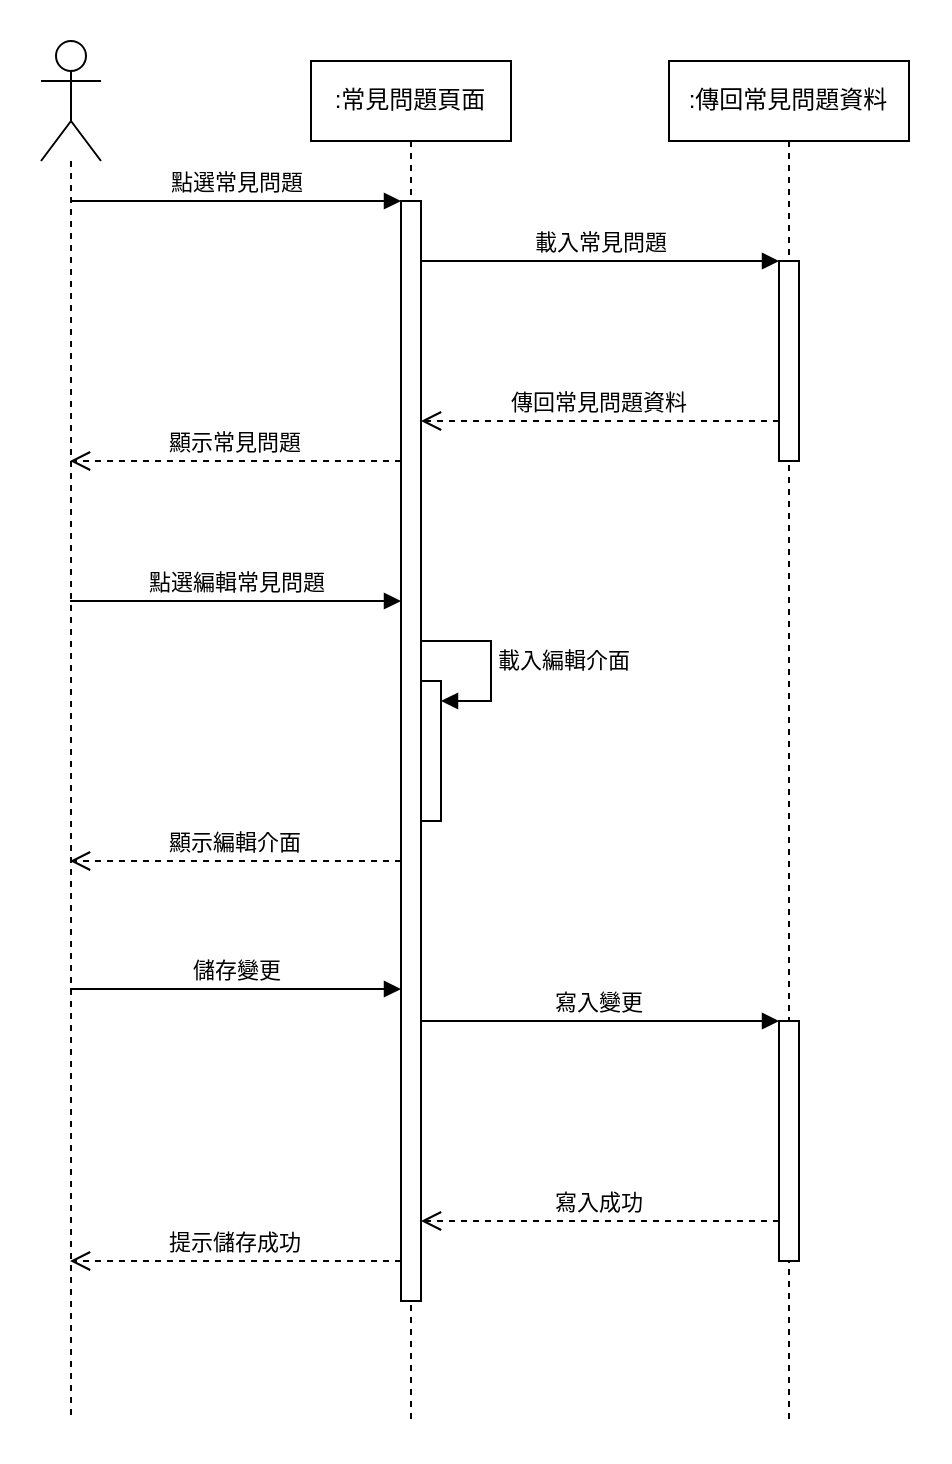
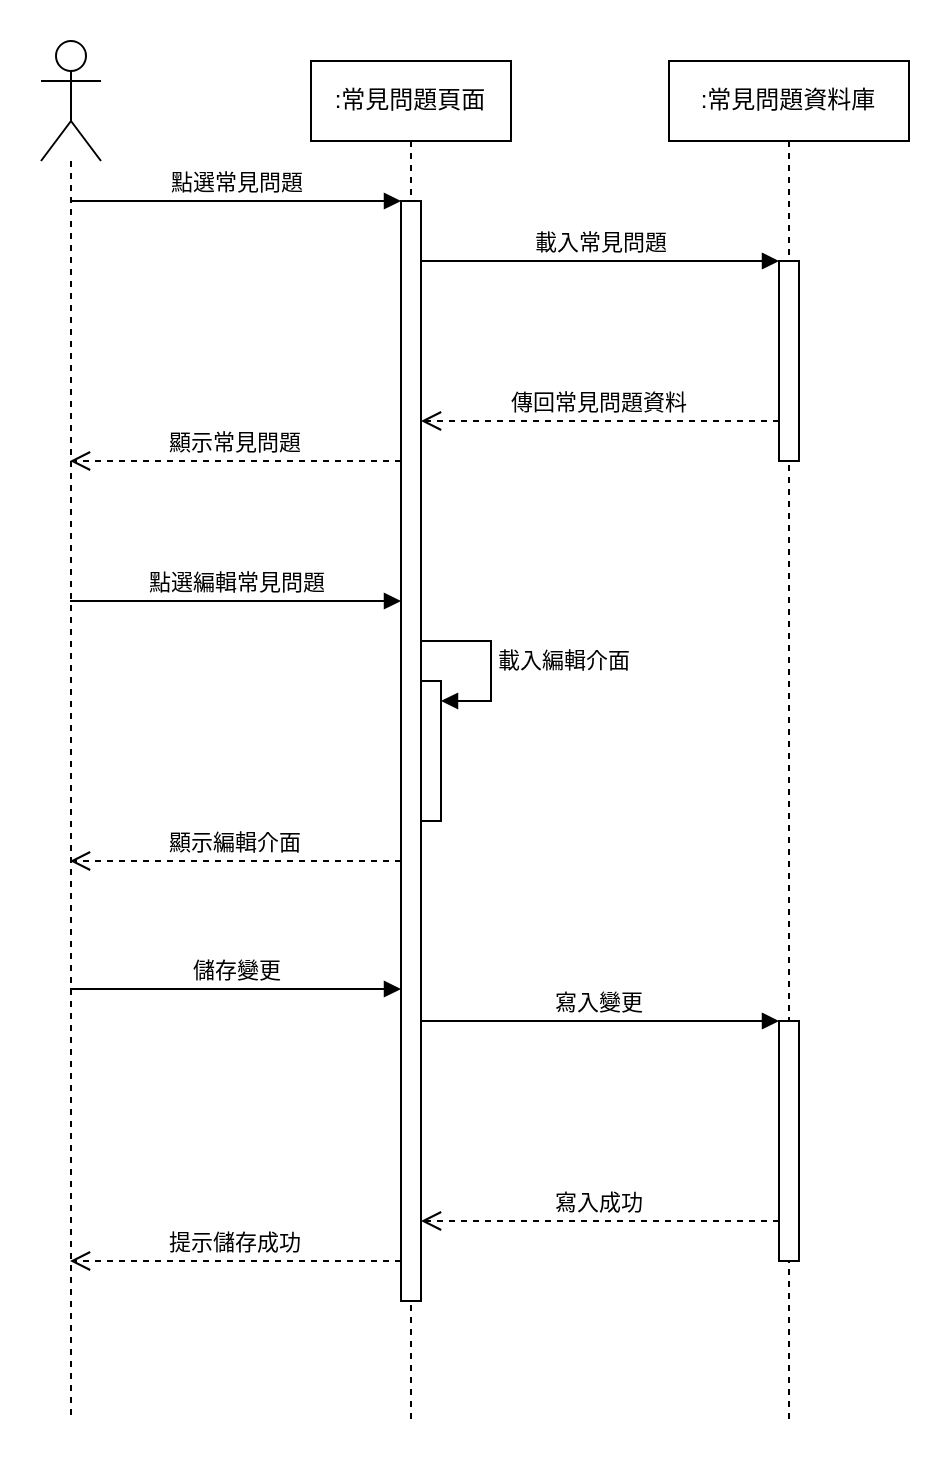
node ":傳回常見問題資料": label ":傳回常見問題資料" -> ":常見問題資料庫"
